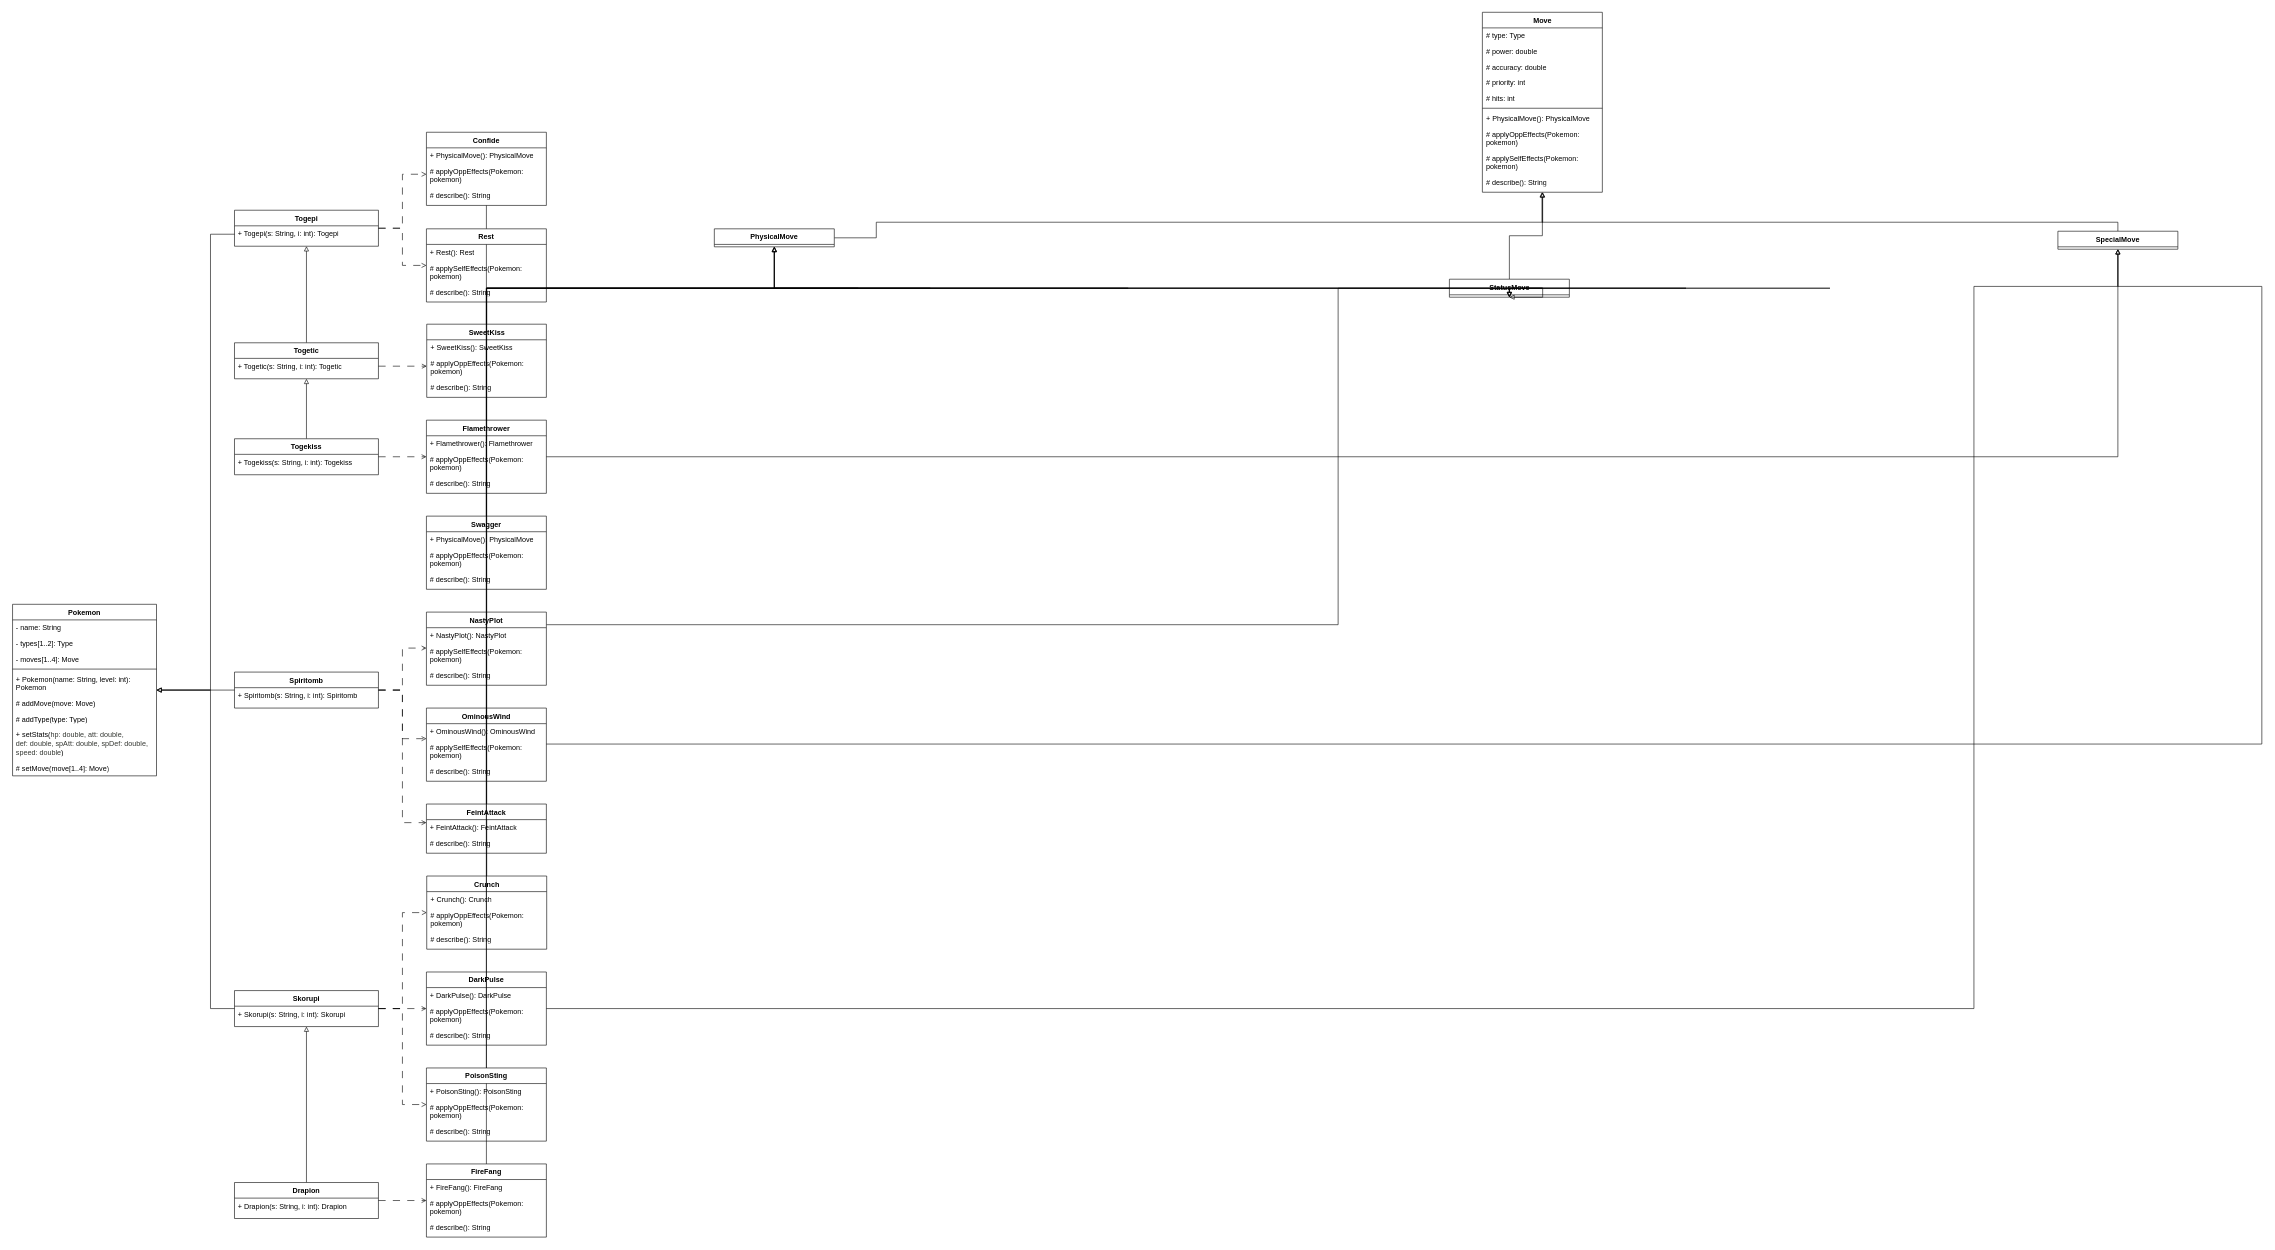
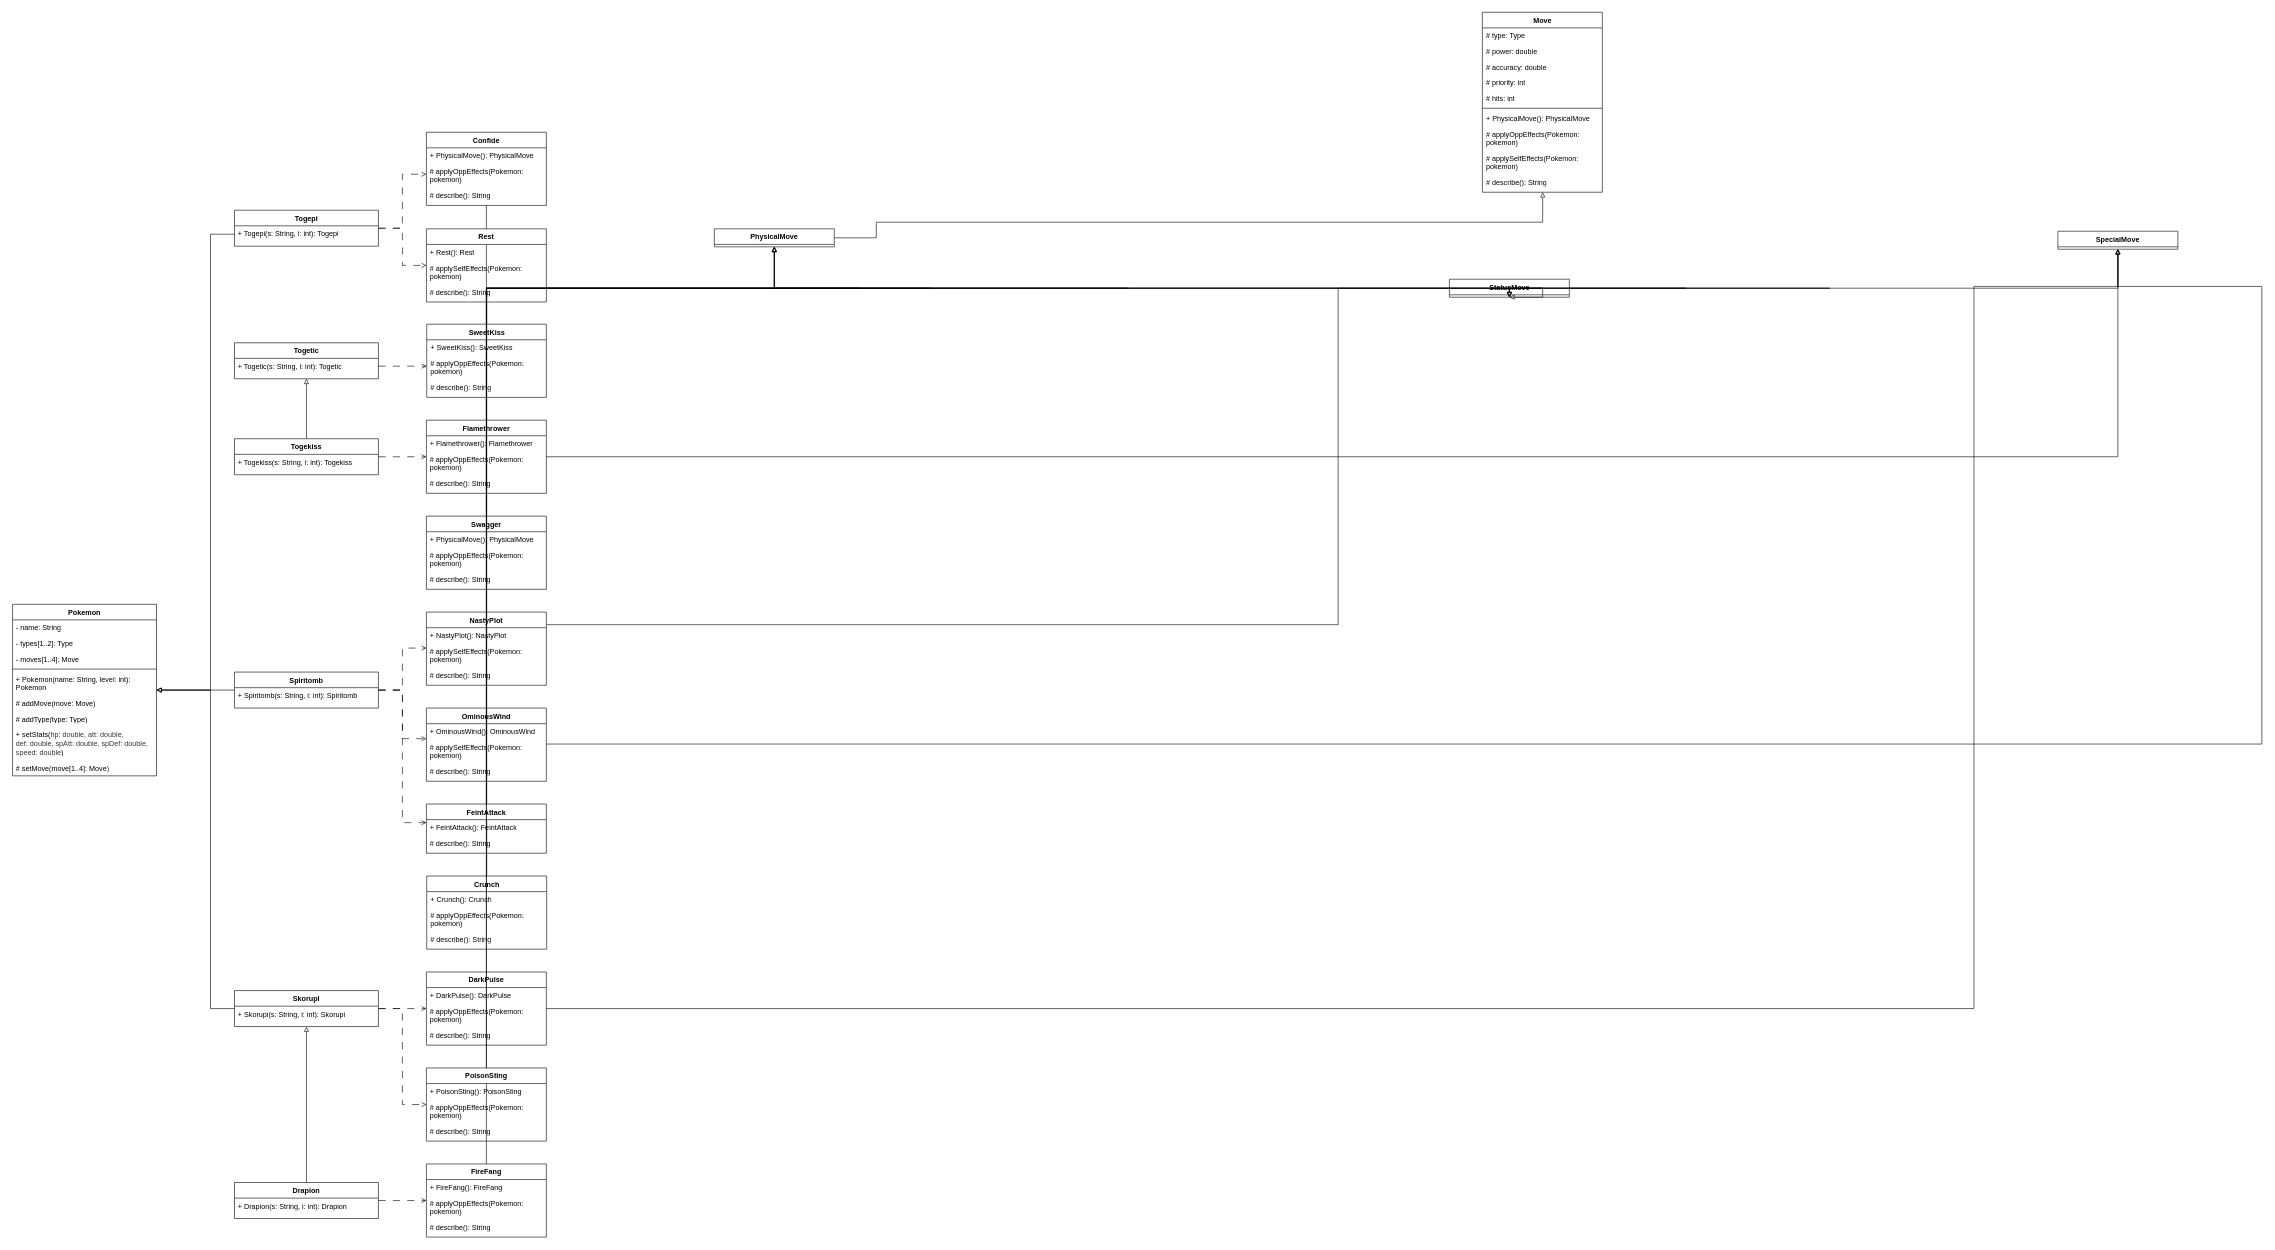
edge "SpecialMove" -> "Move": removed
edge "StatusMove" -> "Move": now "StatusMove" -> "SpecialMove"
edge "Togetic" -> "Togepi": removed
edge "Skorupi" -> "Crunch": removed
